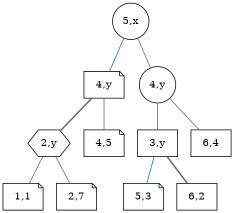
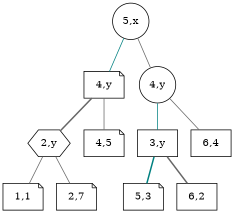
edge "3,y" -- "5,3": style solid -> bold
